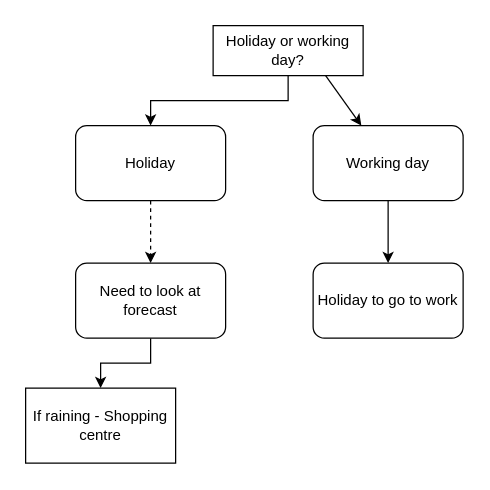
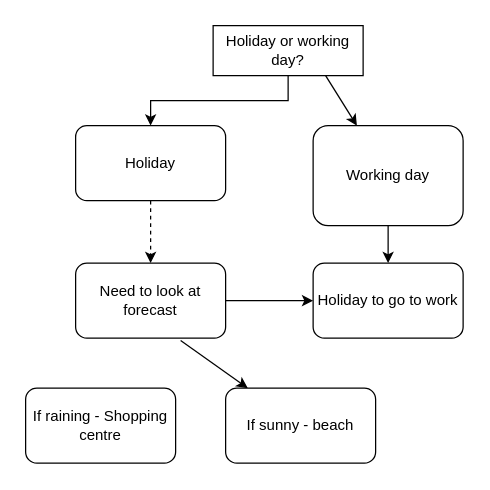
node "Working day": size 150x75 -> 150x100
edge "Need to look at forecast" -> "If sunny - beach": added
edge "Need to look at forecast" -> "If raining - Shopping centre": now "Need to look at forecast" -> "Holiday to go to work"
node "If raining - Shopping centre": shape rectangle -> rounded rectangle
node "If sunny - beach": added
